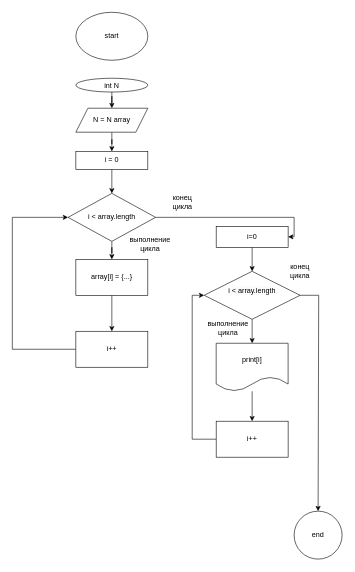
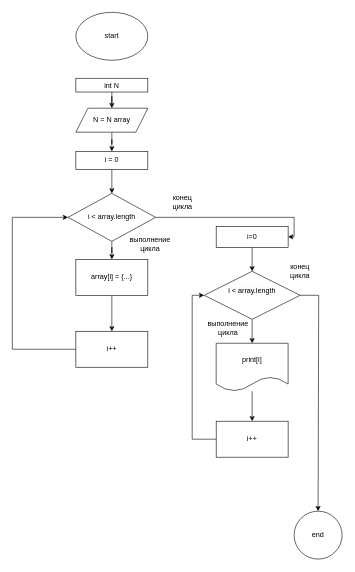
node "int N": shape ellipse -> rectangle
